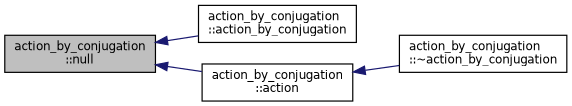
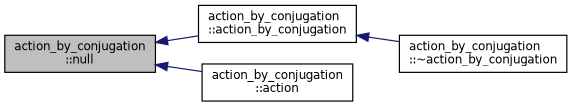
edge "action_by_conjugation ::~action_by_conjugation" -> "action_by_conjugation ::action": now "action_by_conjugation ::~action_by_conjugation" -> "action_by_conjugation ::action_by_conjugation"
